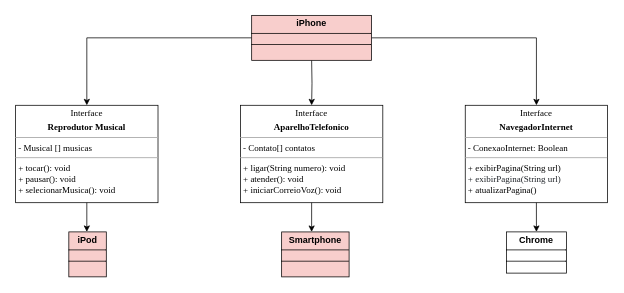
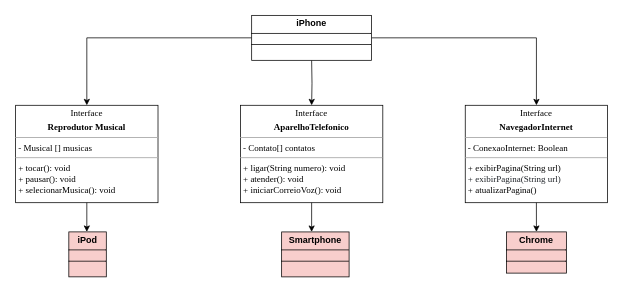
node "iPhone": fillcolor #f8cecc -> #ffffff
node "Chrome": fillcolor #ffffff -> #f8cecc
